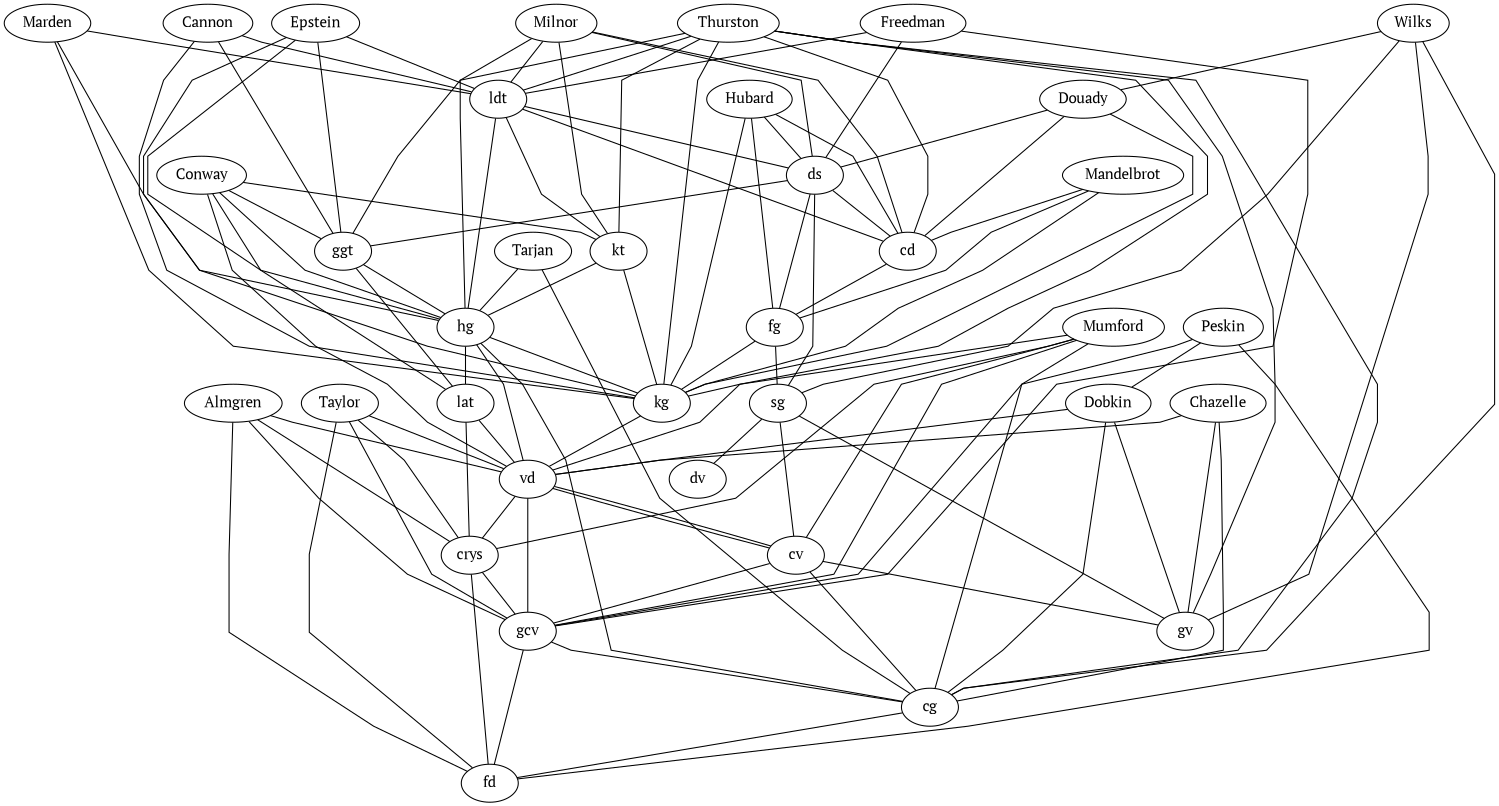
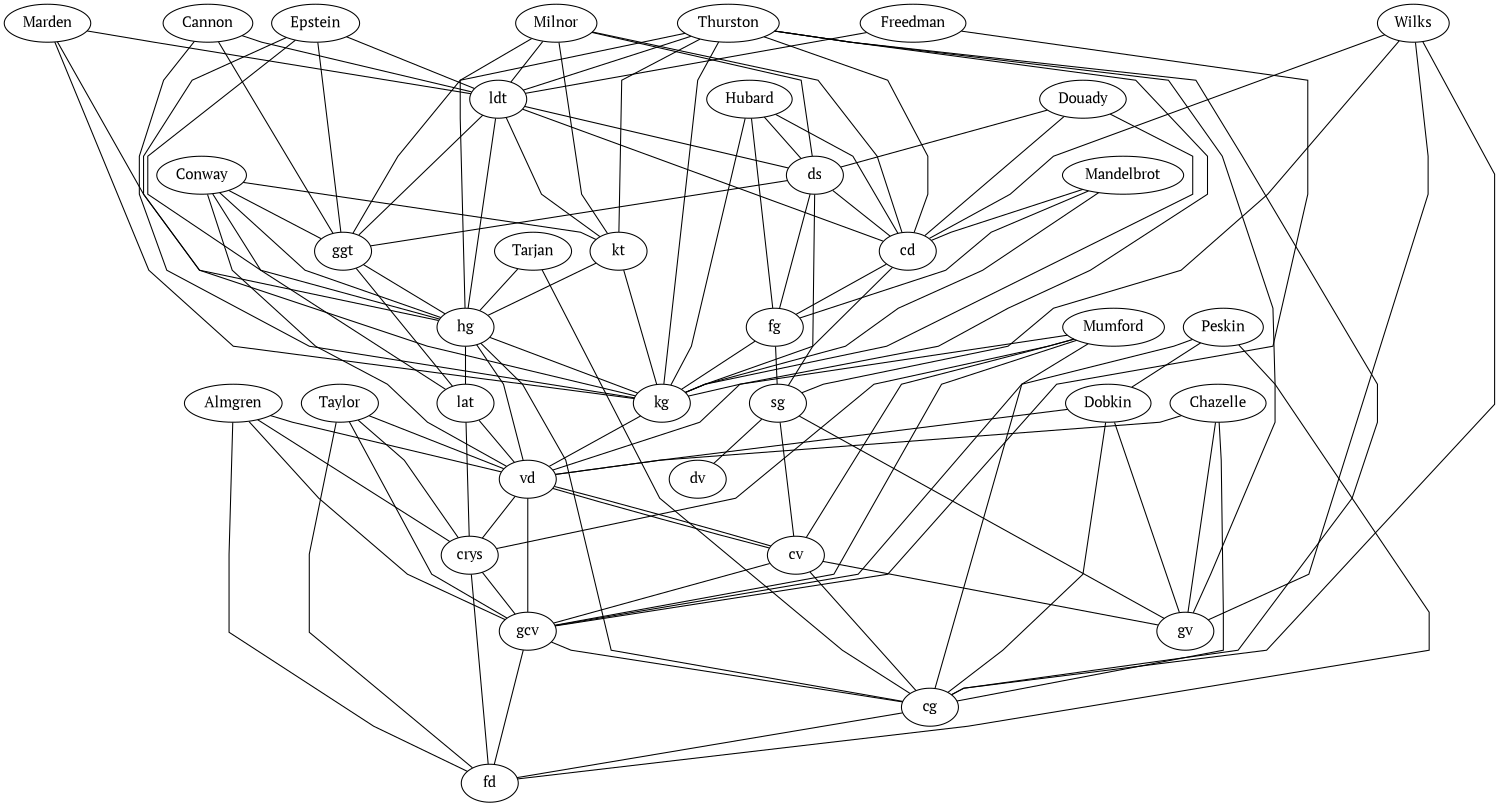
edge "Wilks" -- "Douady": now "Wilks" -- "cd"
edge "Freedman" -- "ds": removed
edge "ldt" -- "ggt": added
edge "cd" -- "kg": added
